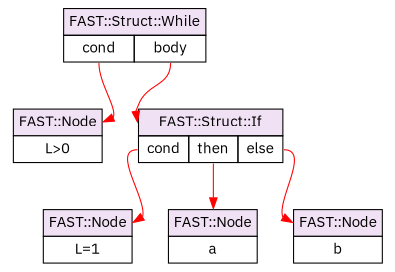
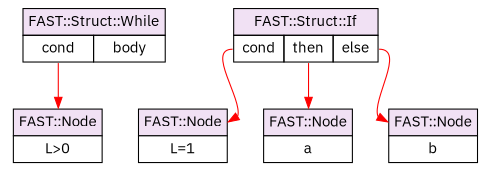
edge "FAST::Struct::While" -> "FAST::Struct::If": removed
